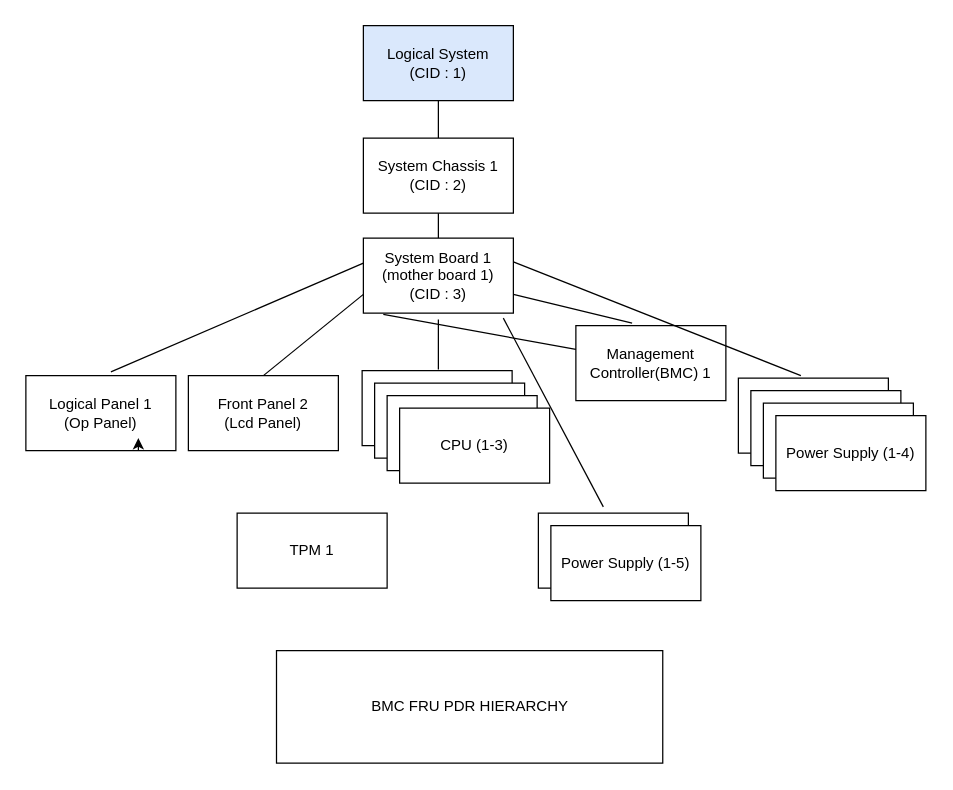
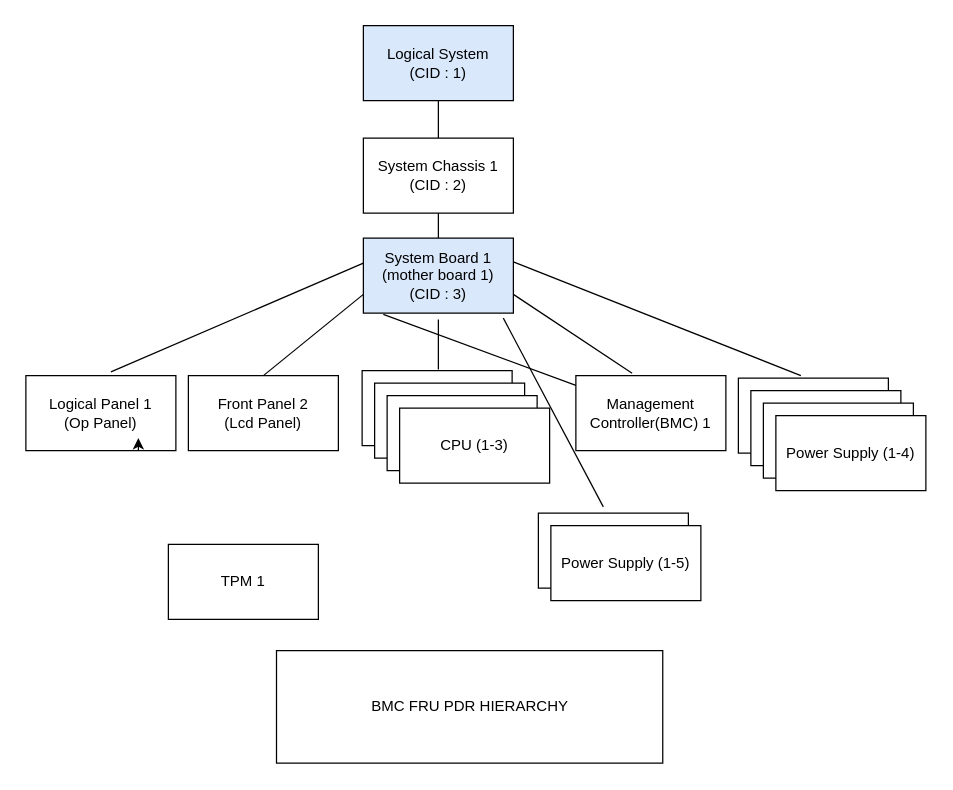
node "System Board 1 (mother board 1) (CID : 3)": fillcolor #ffffff -> #dae8fc
node "Management Controller(BMC) 1": moved (651, 363) -> (651, 413)
node "TPM 1": moved (312, 551) -> (243, 582)
